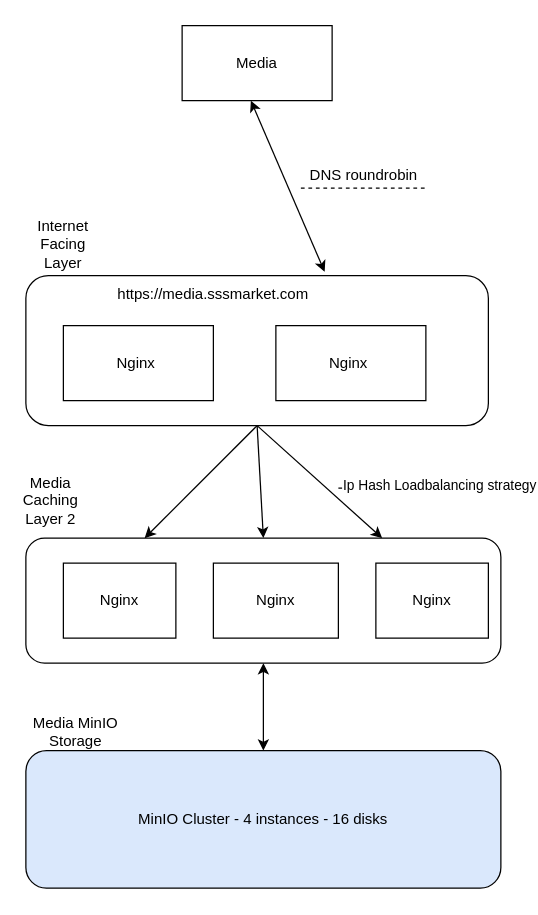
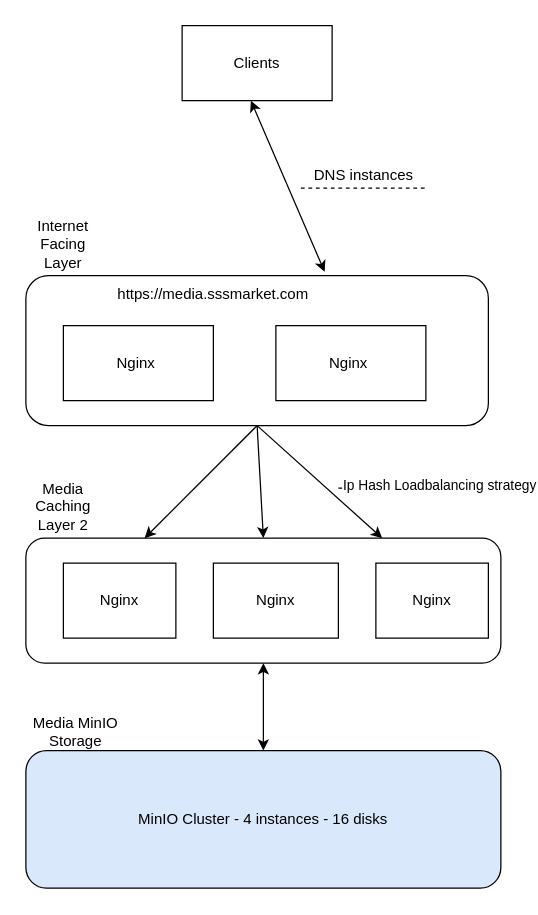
node "Media": label "Media" -> "Clients"
node "DNS roundrobin": label "DNS roundrobin" -> "DNS instances"
node "Media Caching Layer 2": moved (51, 501) -> (63, 507)
